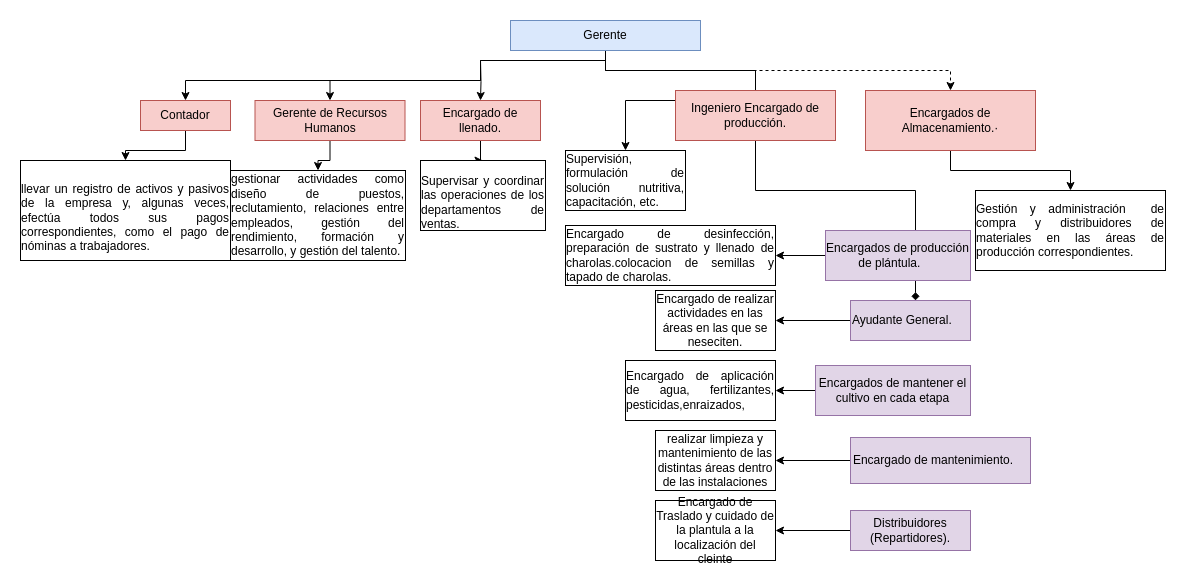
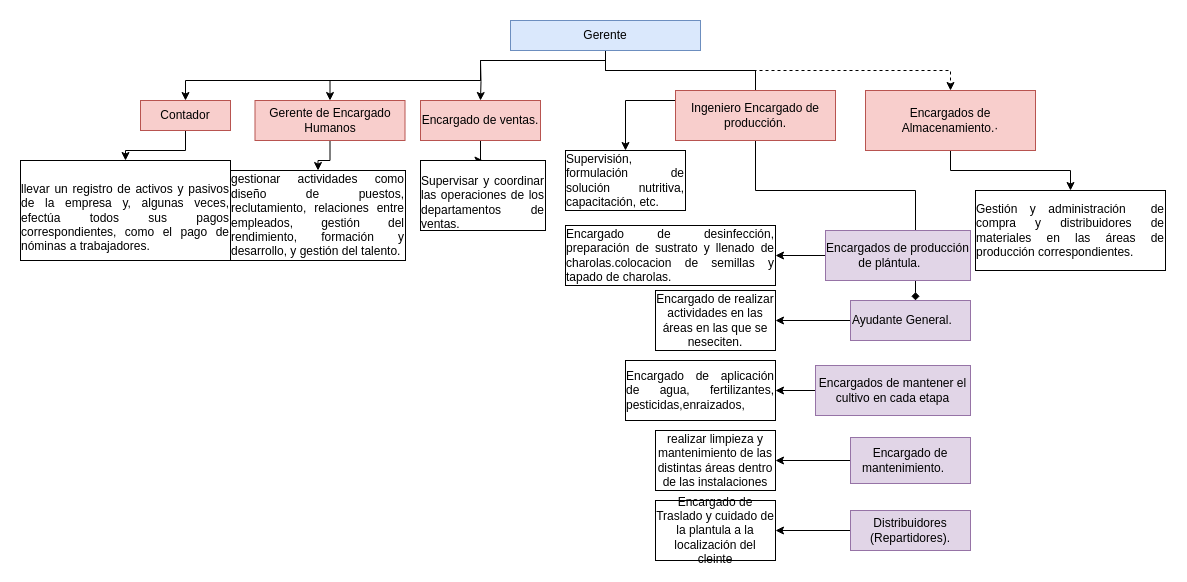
node "Gerente de Recursos Humanos": label "Gerente de Recursos Humanos" -> "Gerente de Encargado Humanos"
node "Encargado de llenado.": label "Encargado de llenado." -> "Encargado de ventas."
node "Encargado de mantenimiento.": size 180x46 -> 120x46
